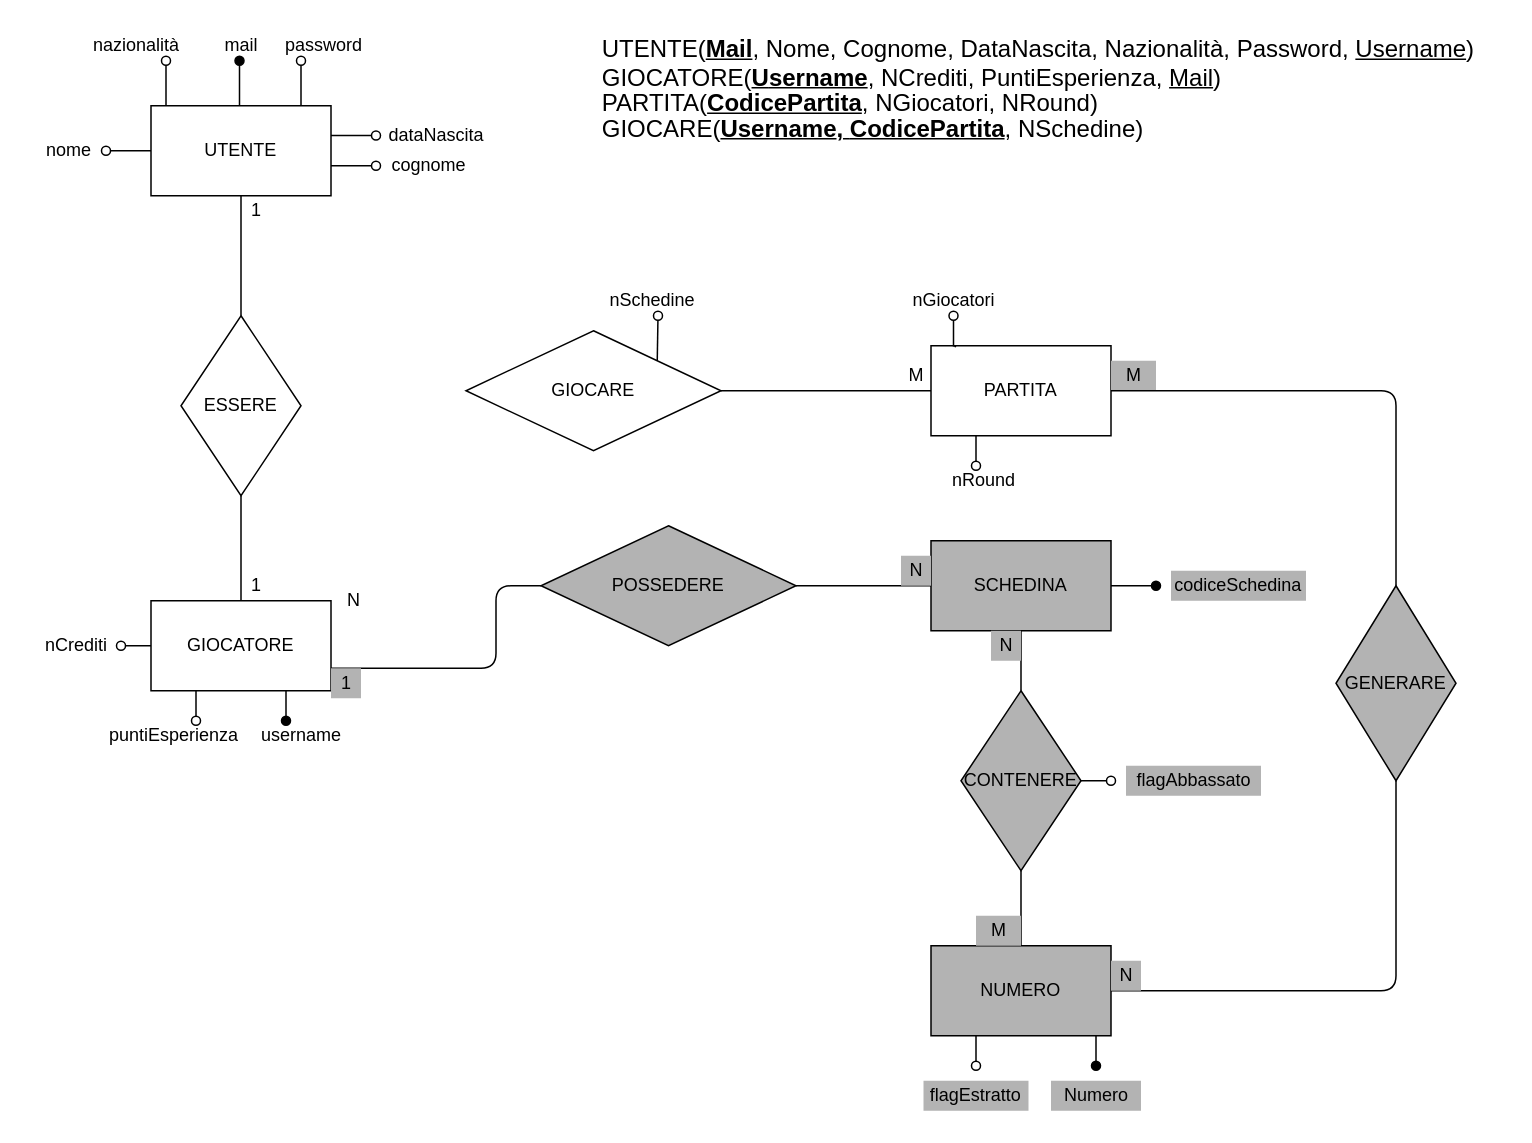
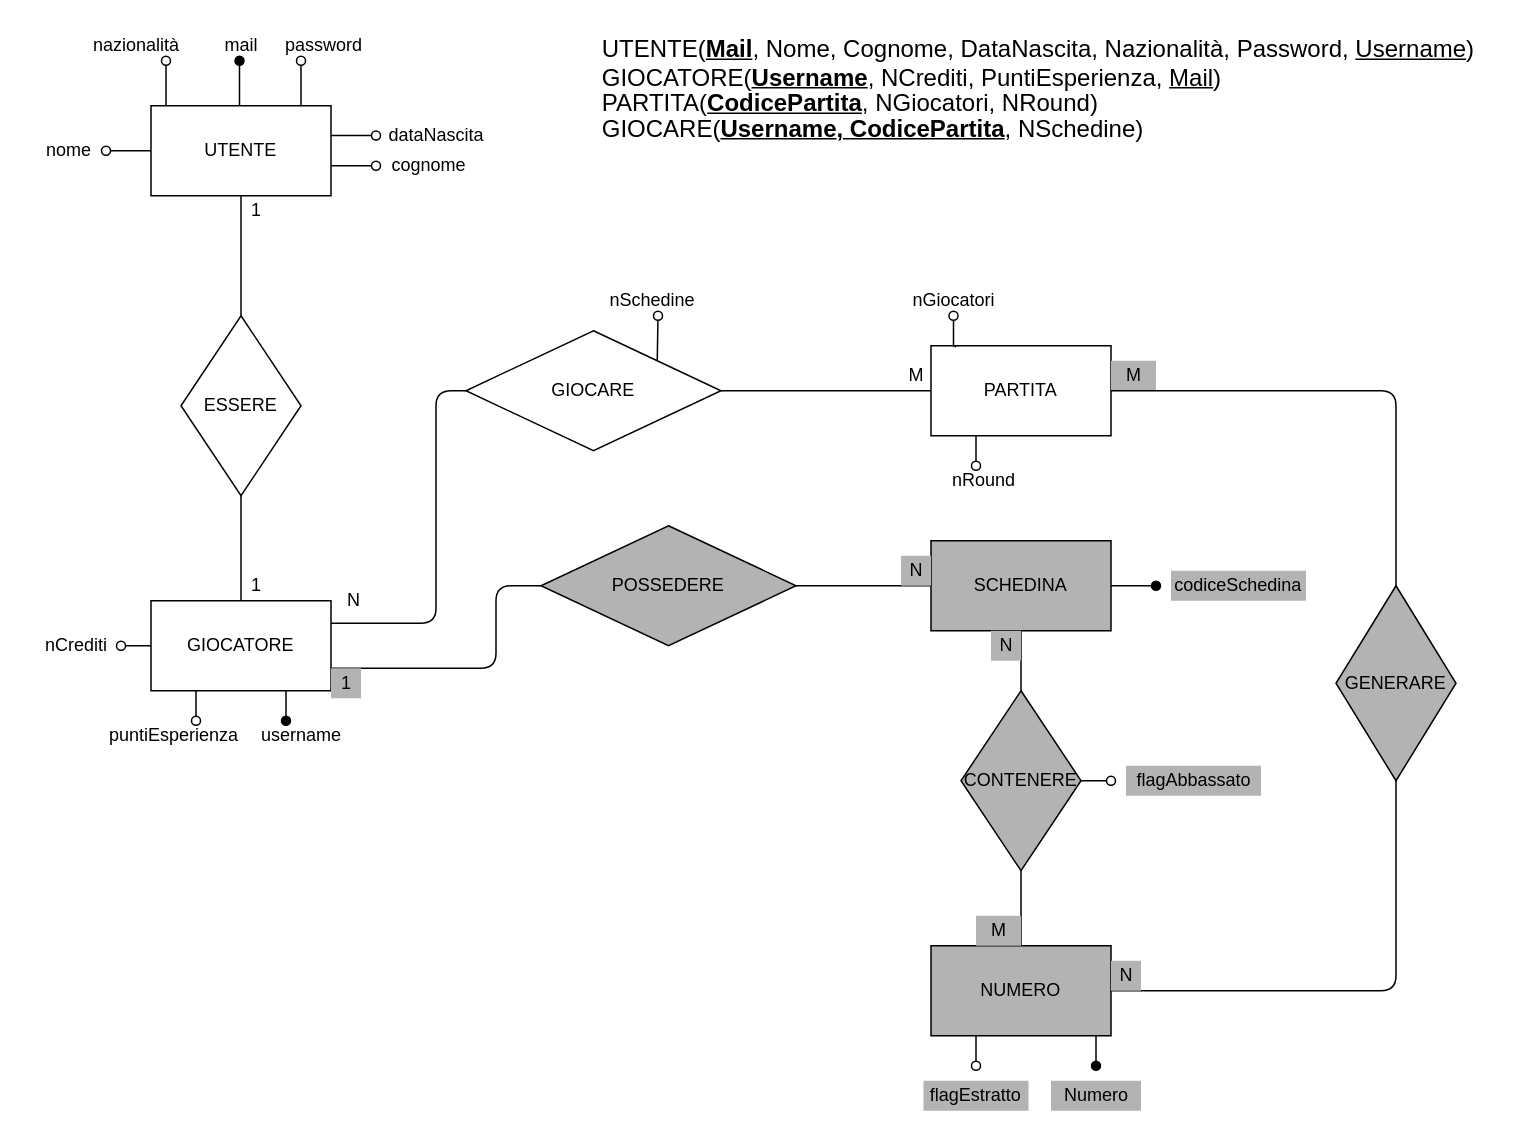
edge "GIOCARE" -- "GIOCATORE": added
